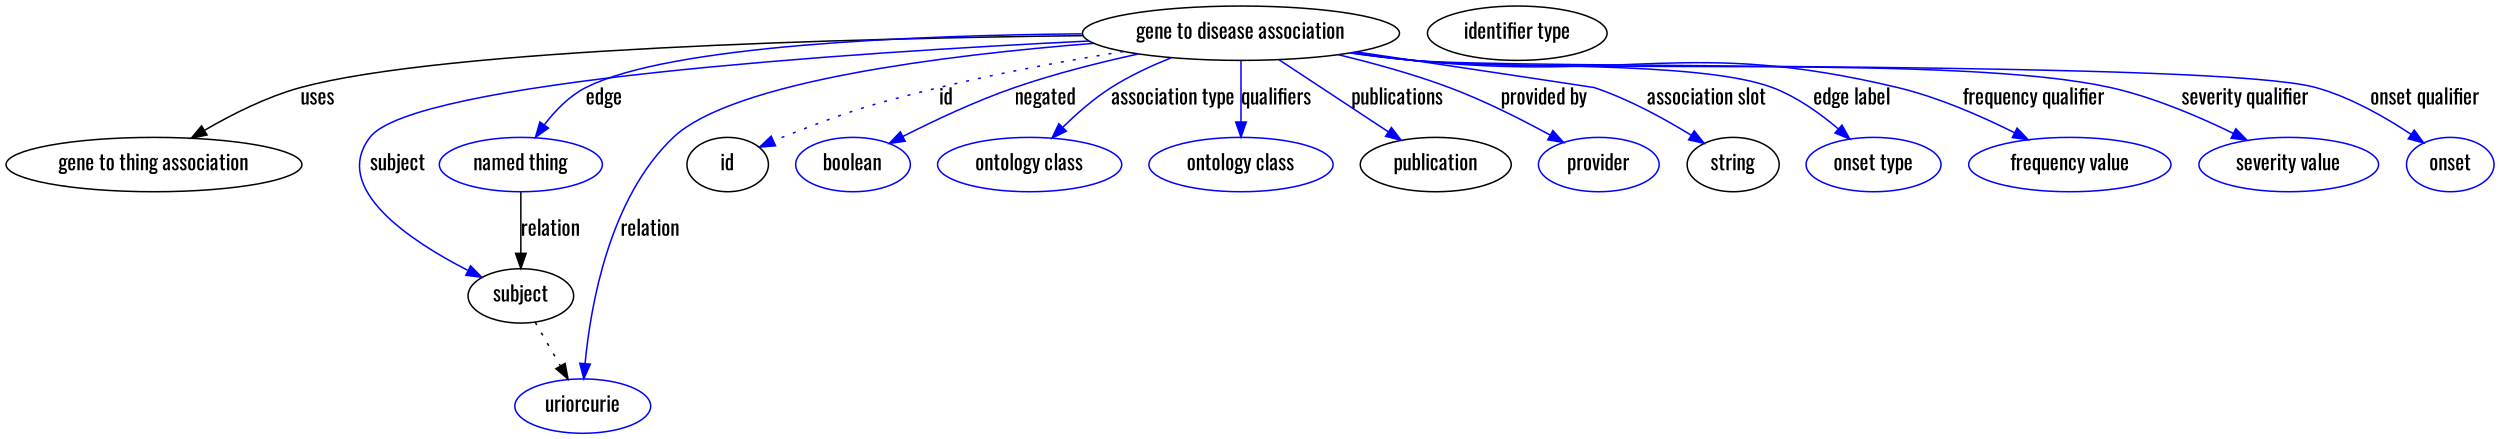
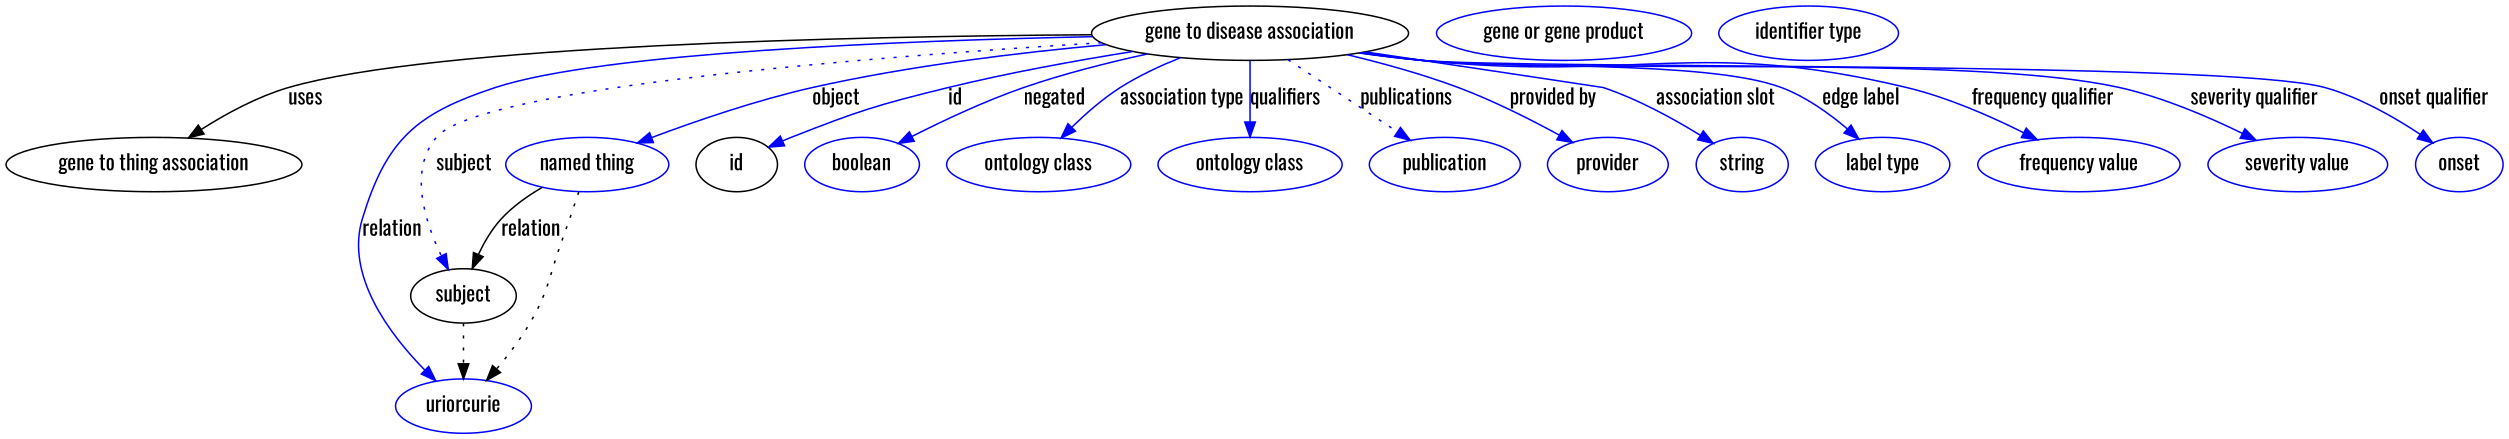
node "identifier type": color black -> blue
node "gene or gene product": added
edge "gene to disease association" -> "subject": style solid -> dotted
edge "gene to disease association" -> "id": style dotted -> solid
edge "gene to disease association" -> "publication": style solid -> dotted
edge "gene to disease association" -> "named thing": label "edge" -> "object"
node "publication": color black -> blue
node "string": color black -> blue
node "onset type": label "onset type" -> "label type"
edge "named thing" -> "uriorcurie": added
